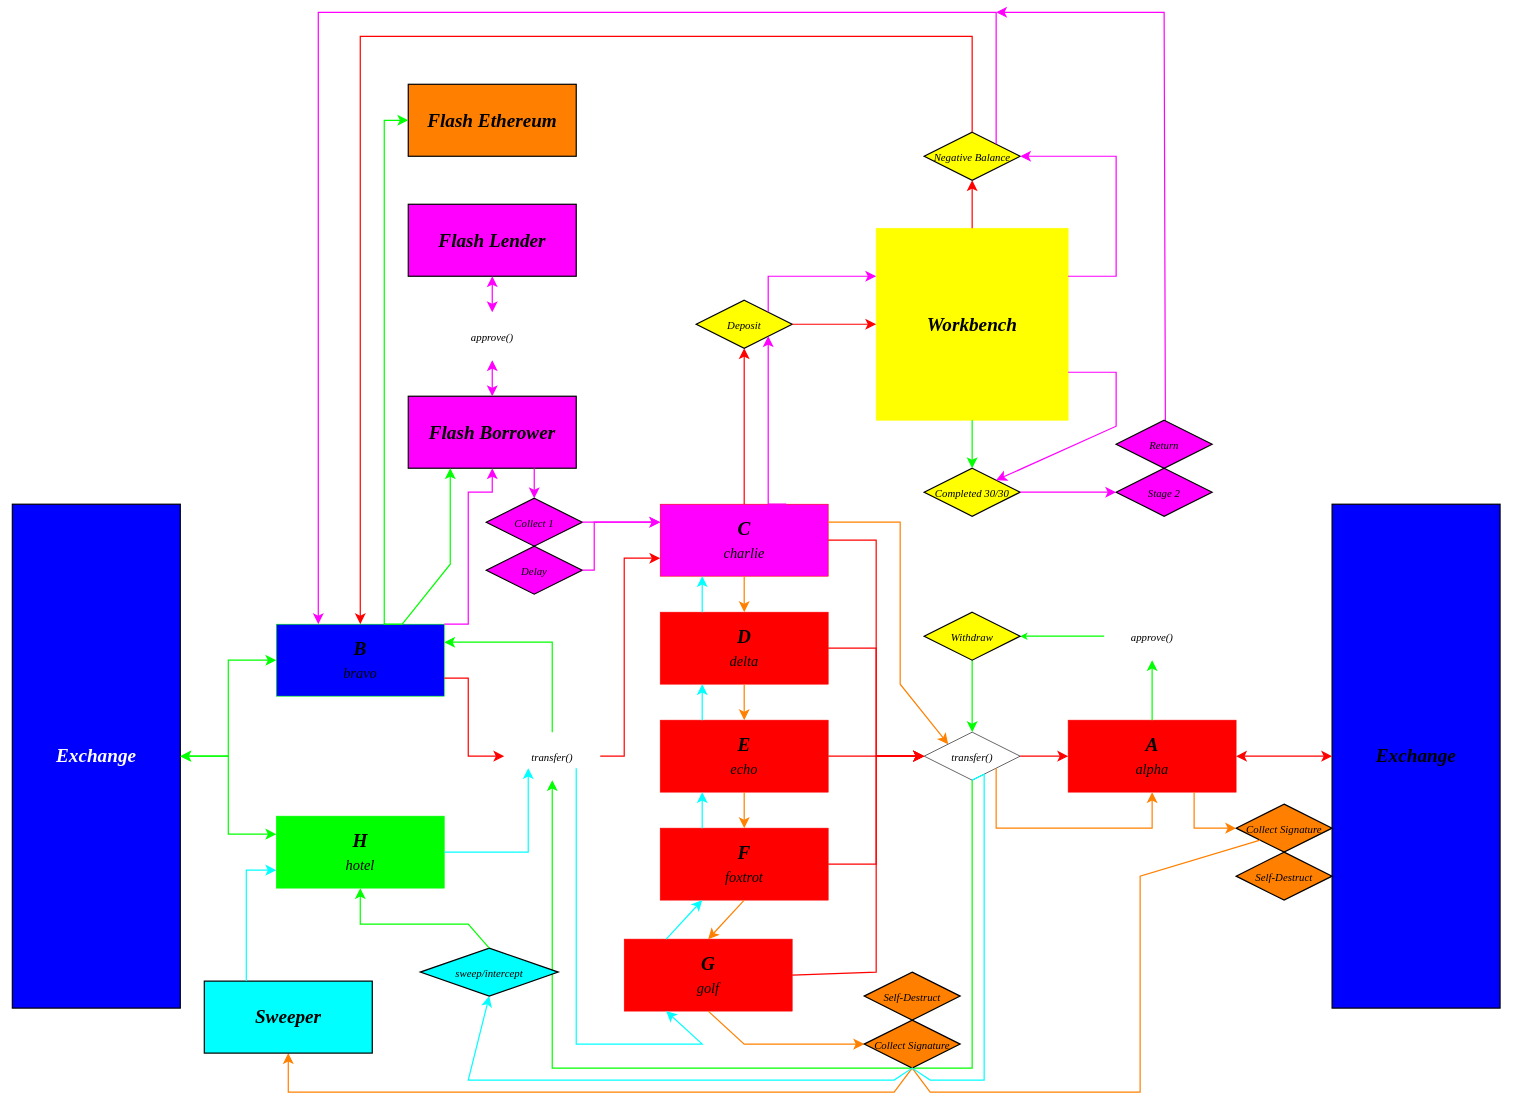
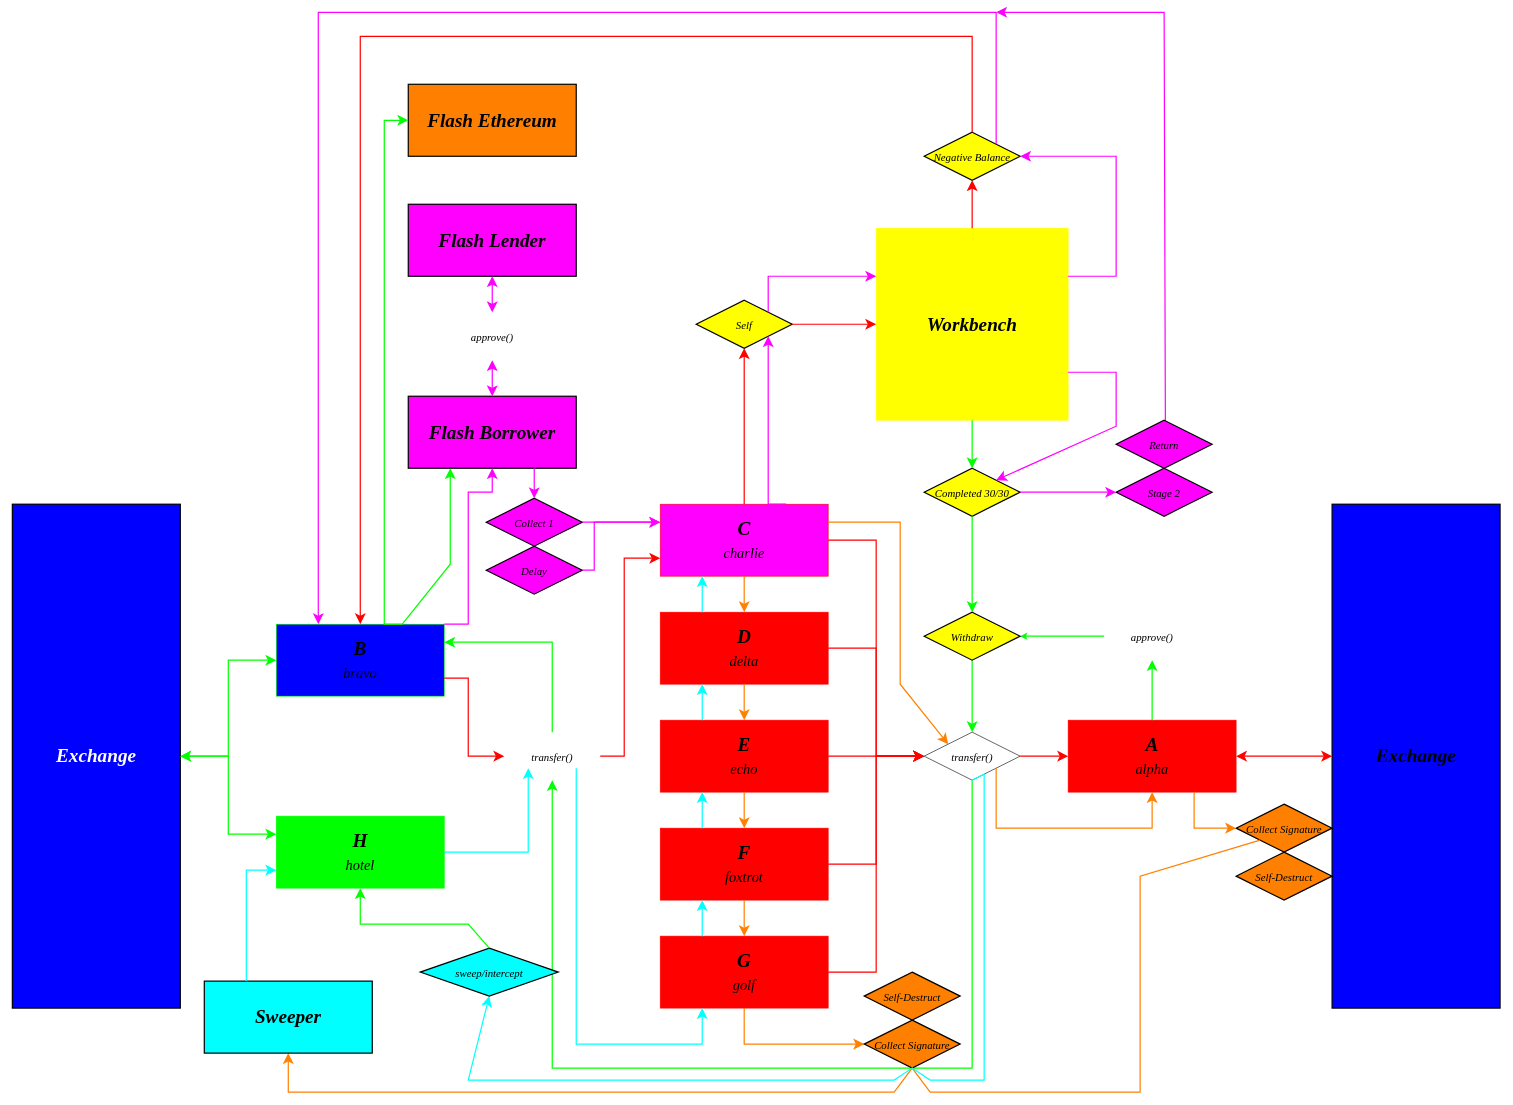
node "Deposit": label "Deposit" -> "Self"
edge "Completed 30/30" -> "Withdraw": added
node "G golf": moved (708, 975) -> (744, 972)
